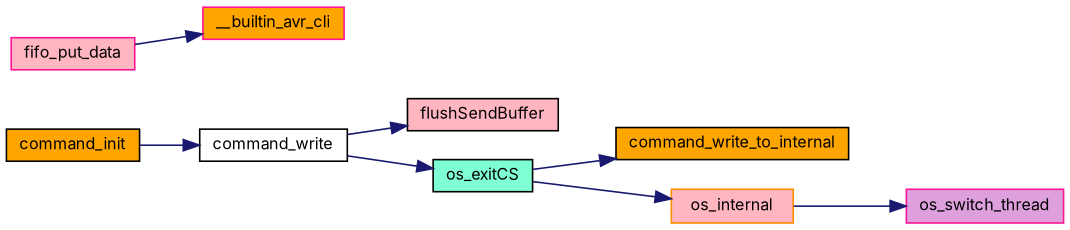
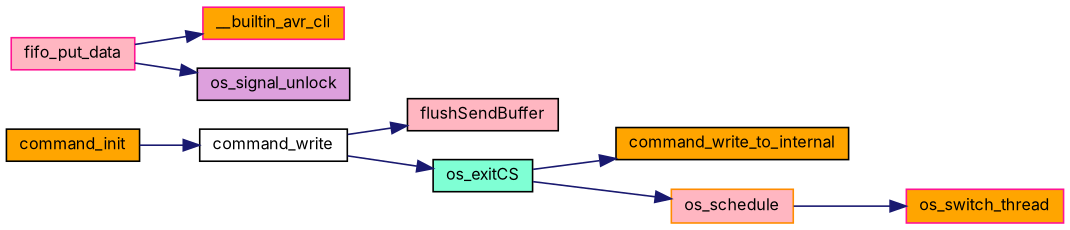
node "os_signal_unlock": added
node "os_internal": label "os_internal" -> "os_schedule"
node "os_switch_thread": fillcolor plum -> orange
